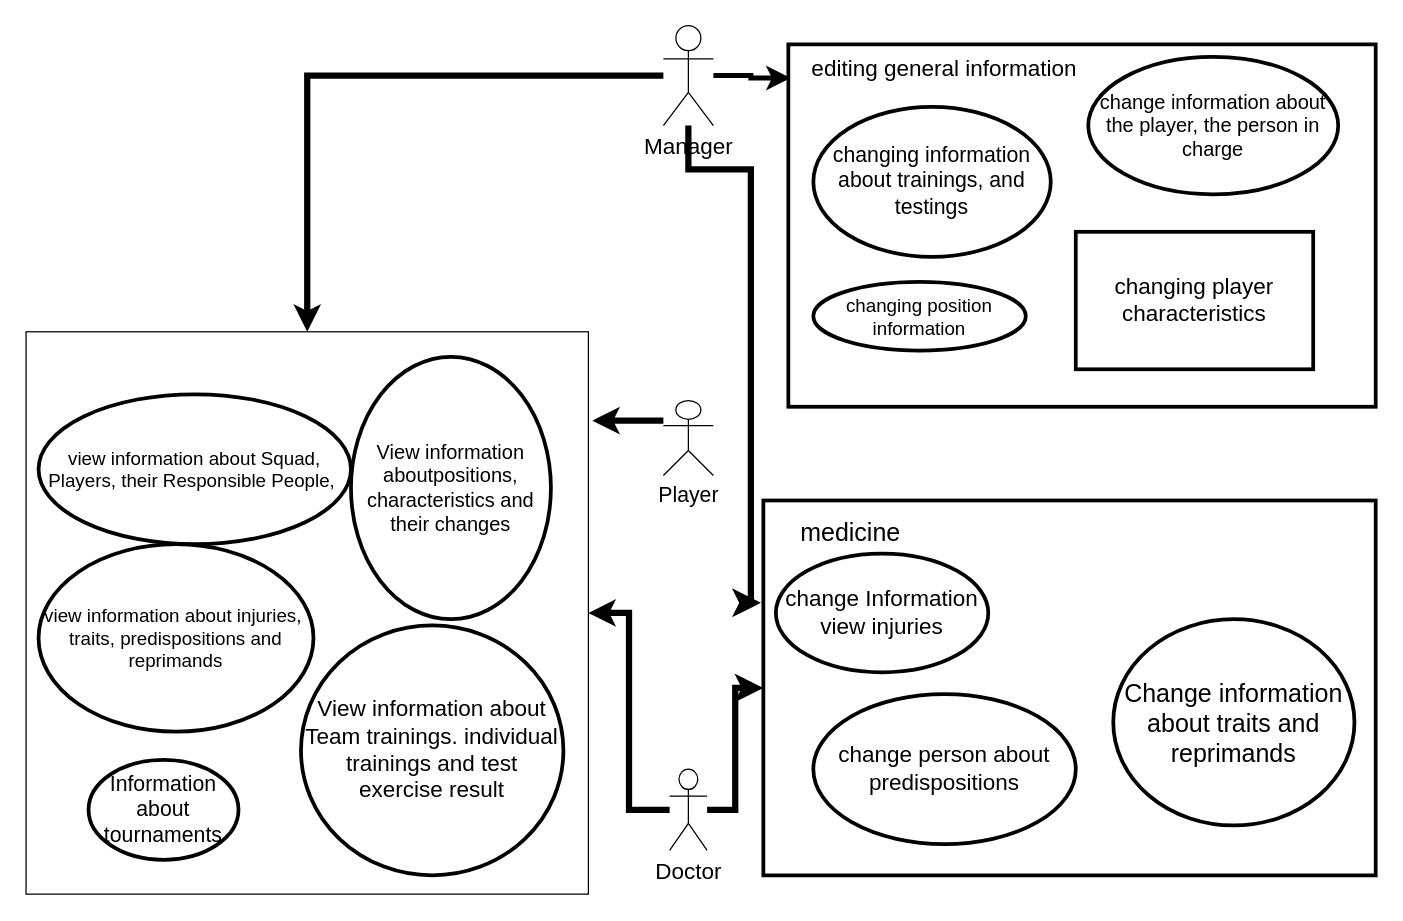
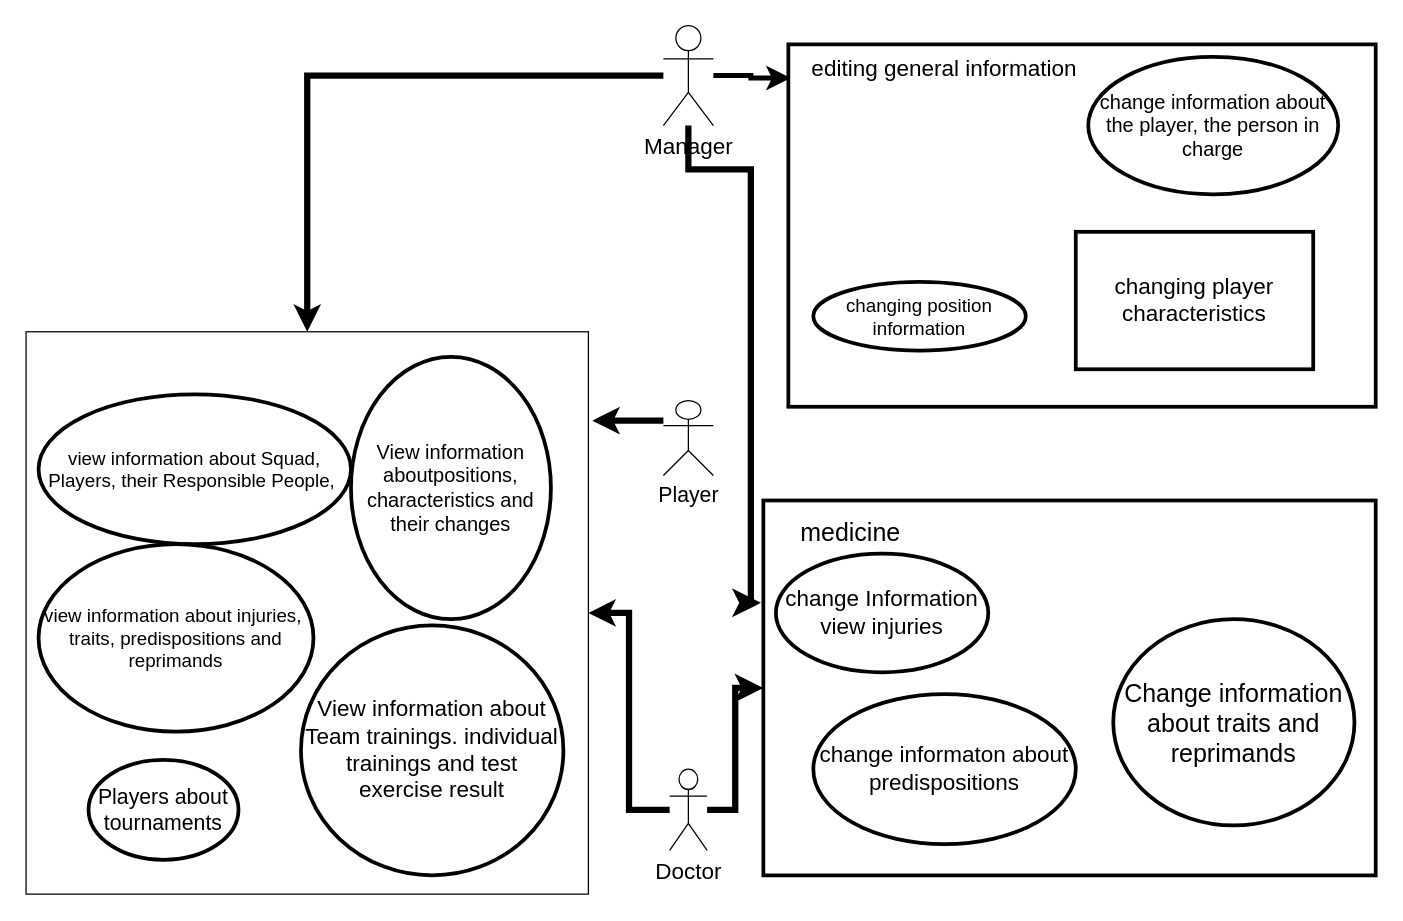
node "changing information about trainings, and testings": removed
node "change person about predispositions": label "change person about predispositions" -> "change informaton about predispositions"
node "Information about tournaments": label "Information about tournaments" -> "Players about tournaments"
